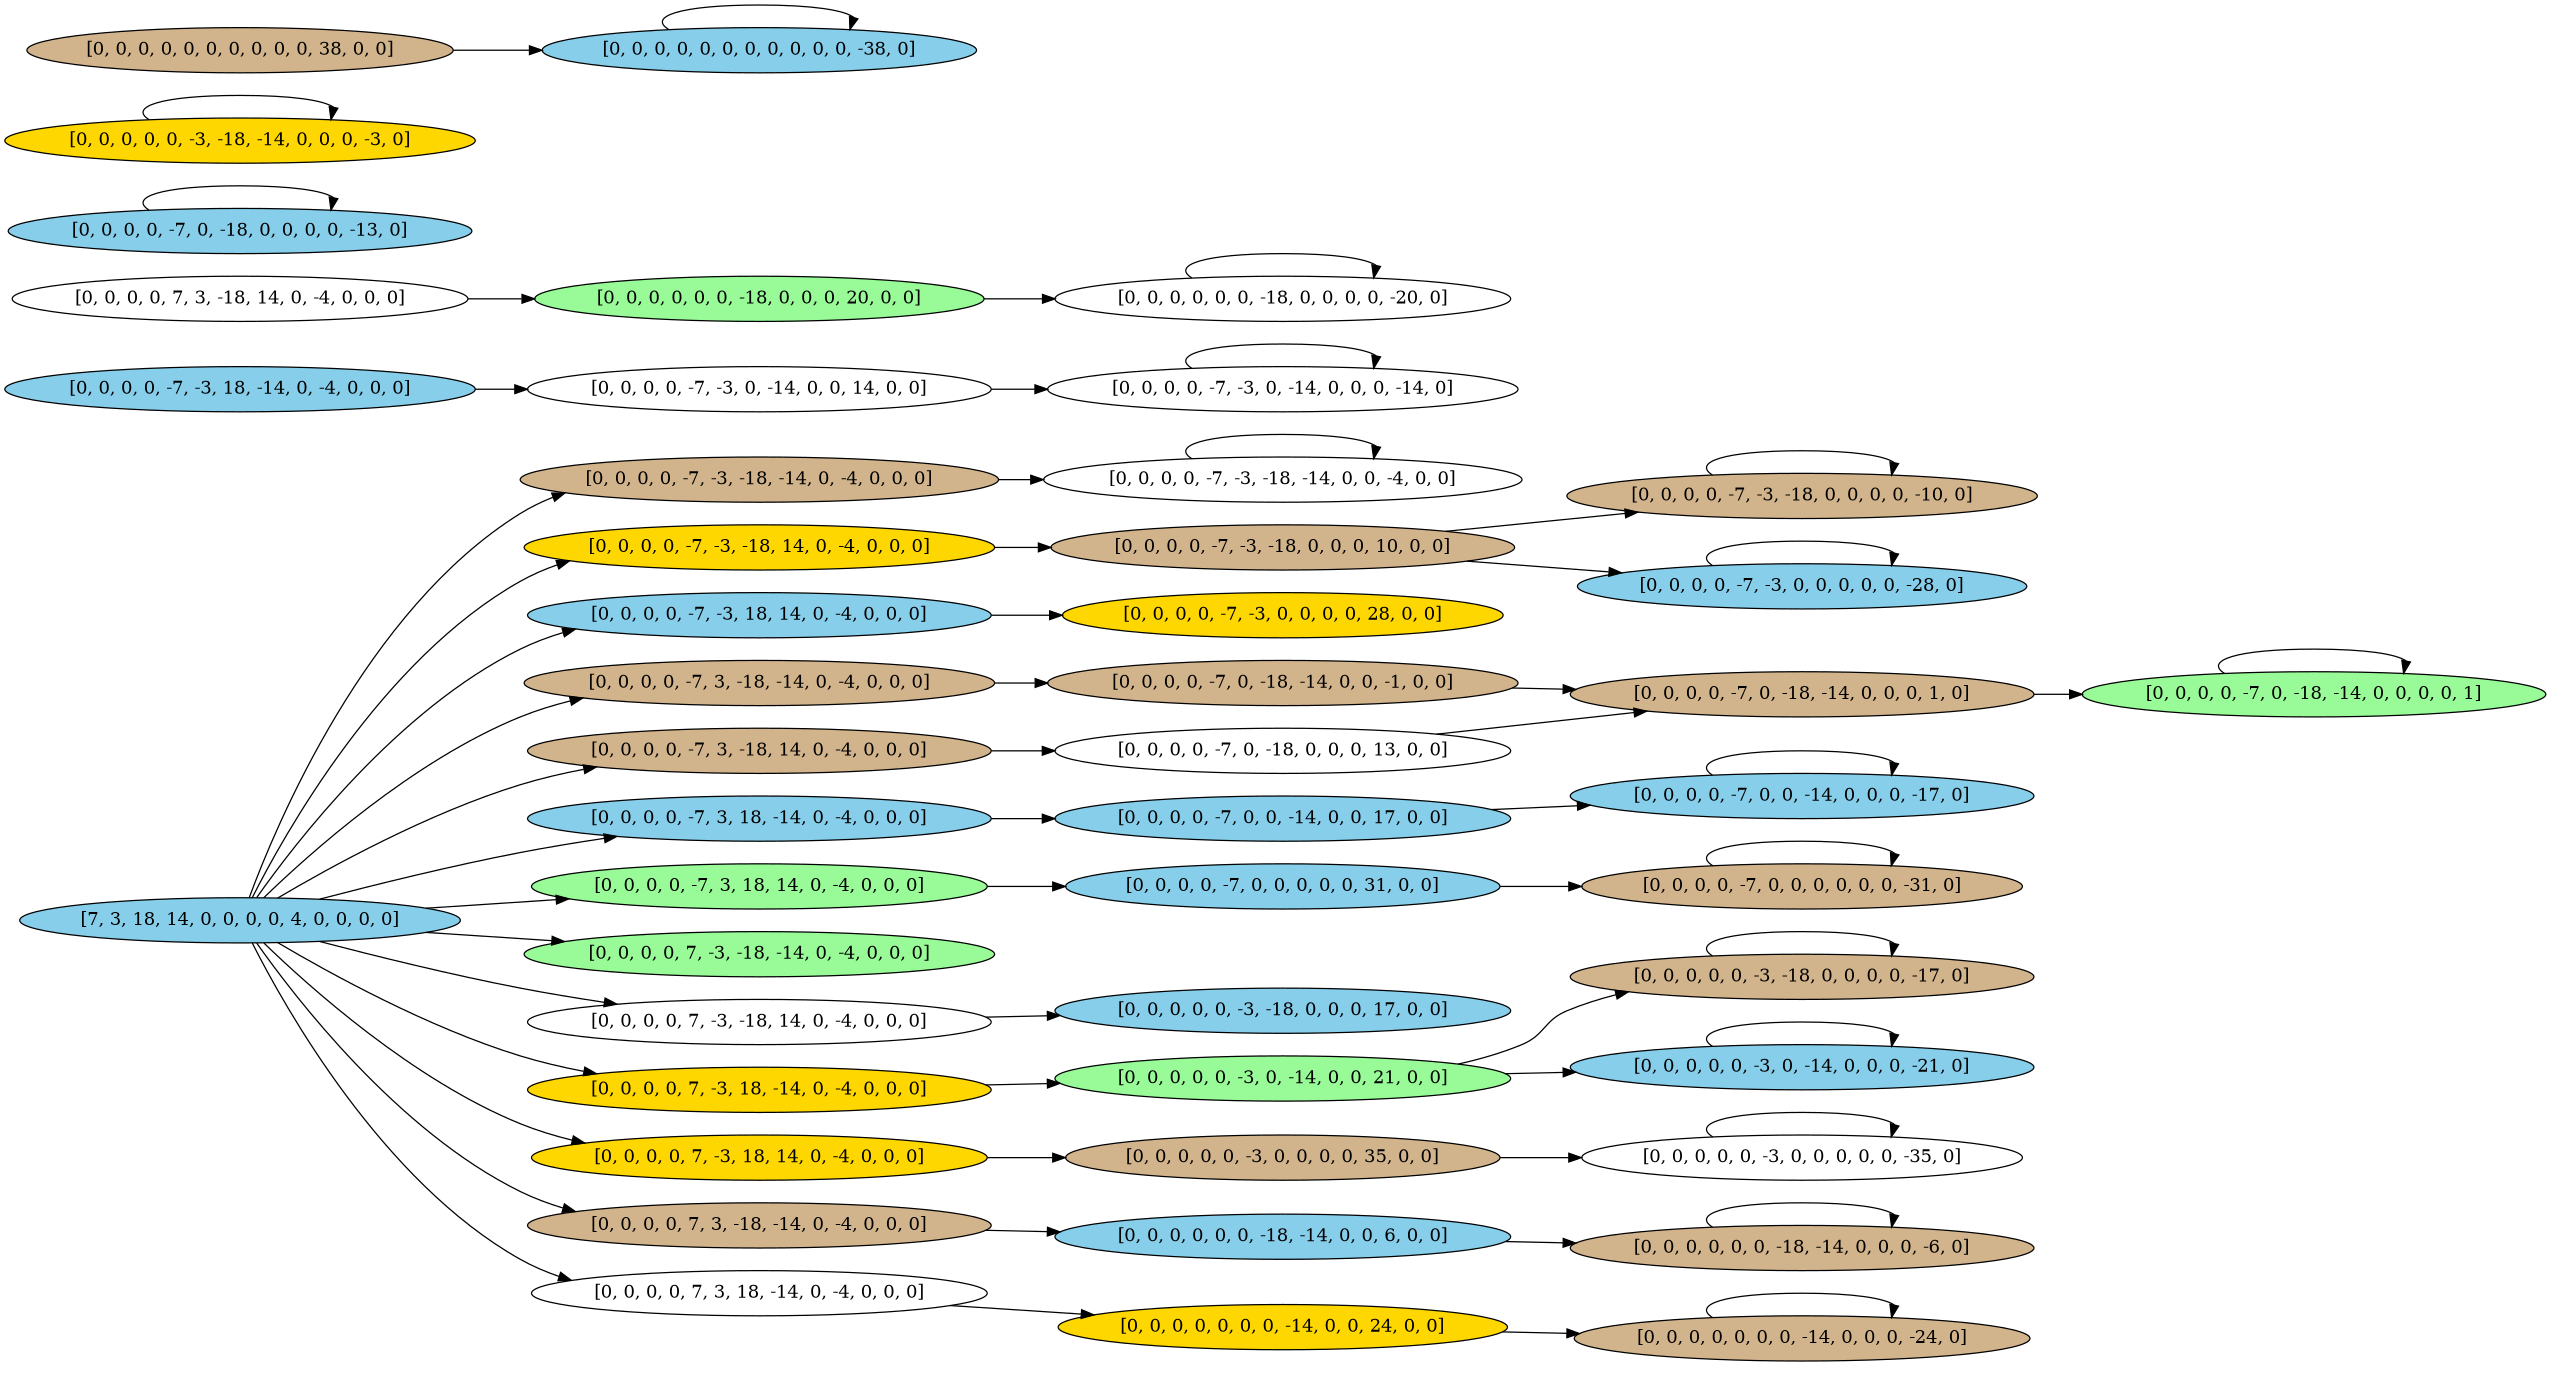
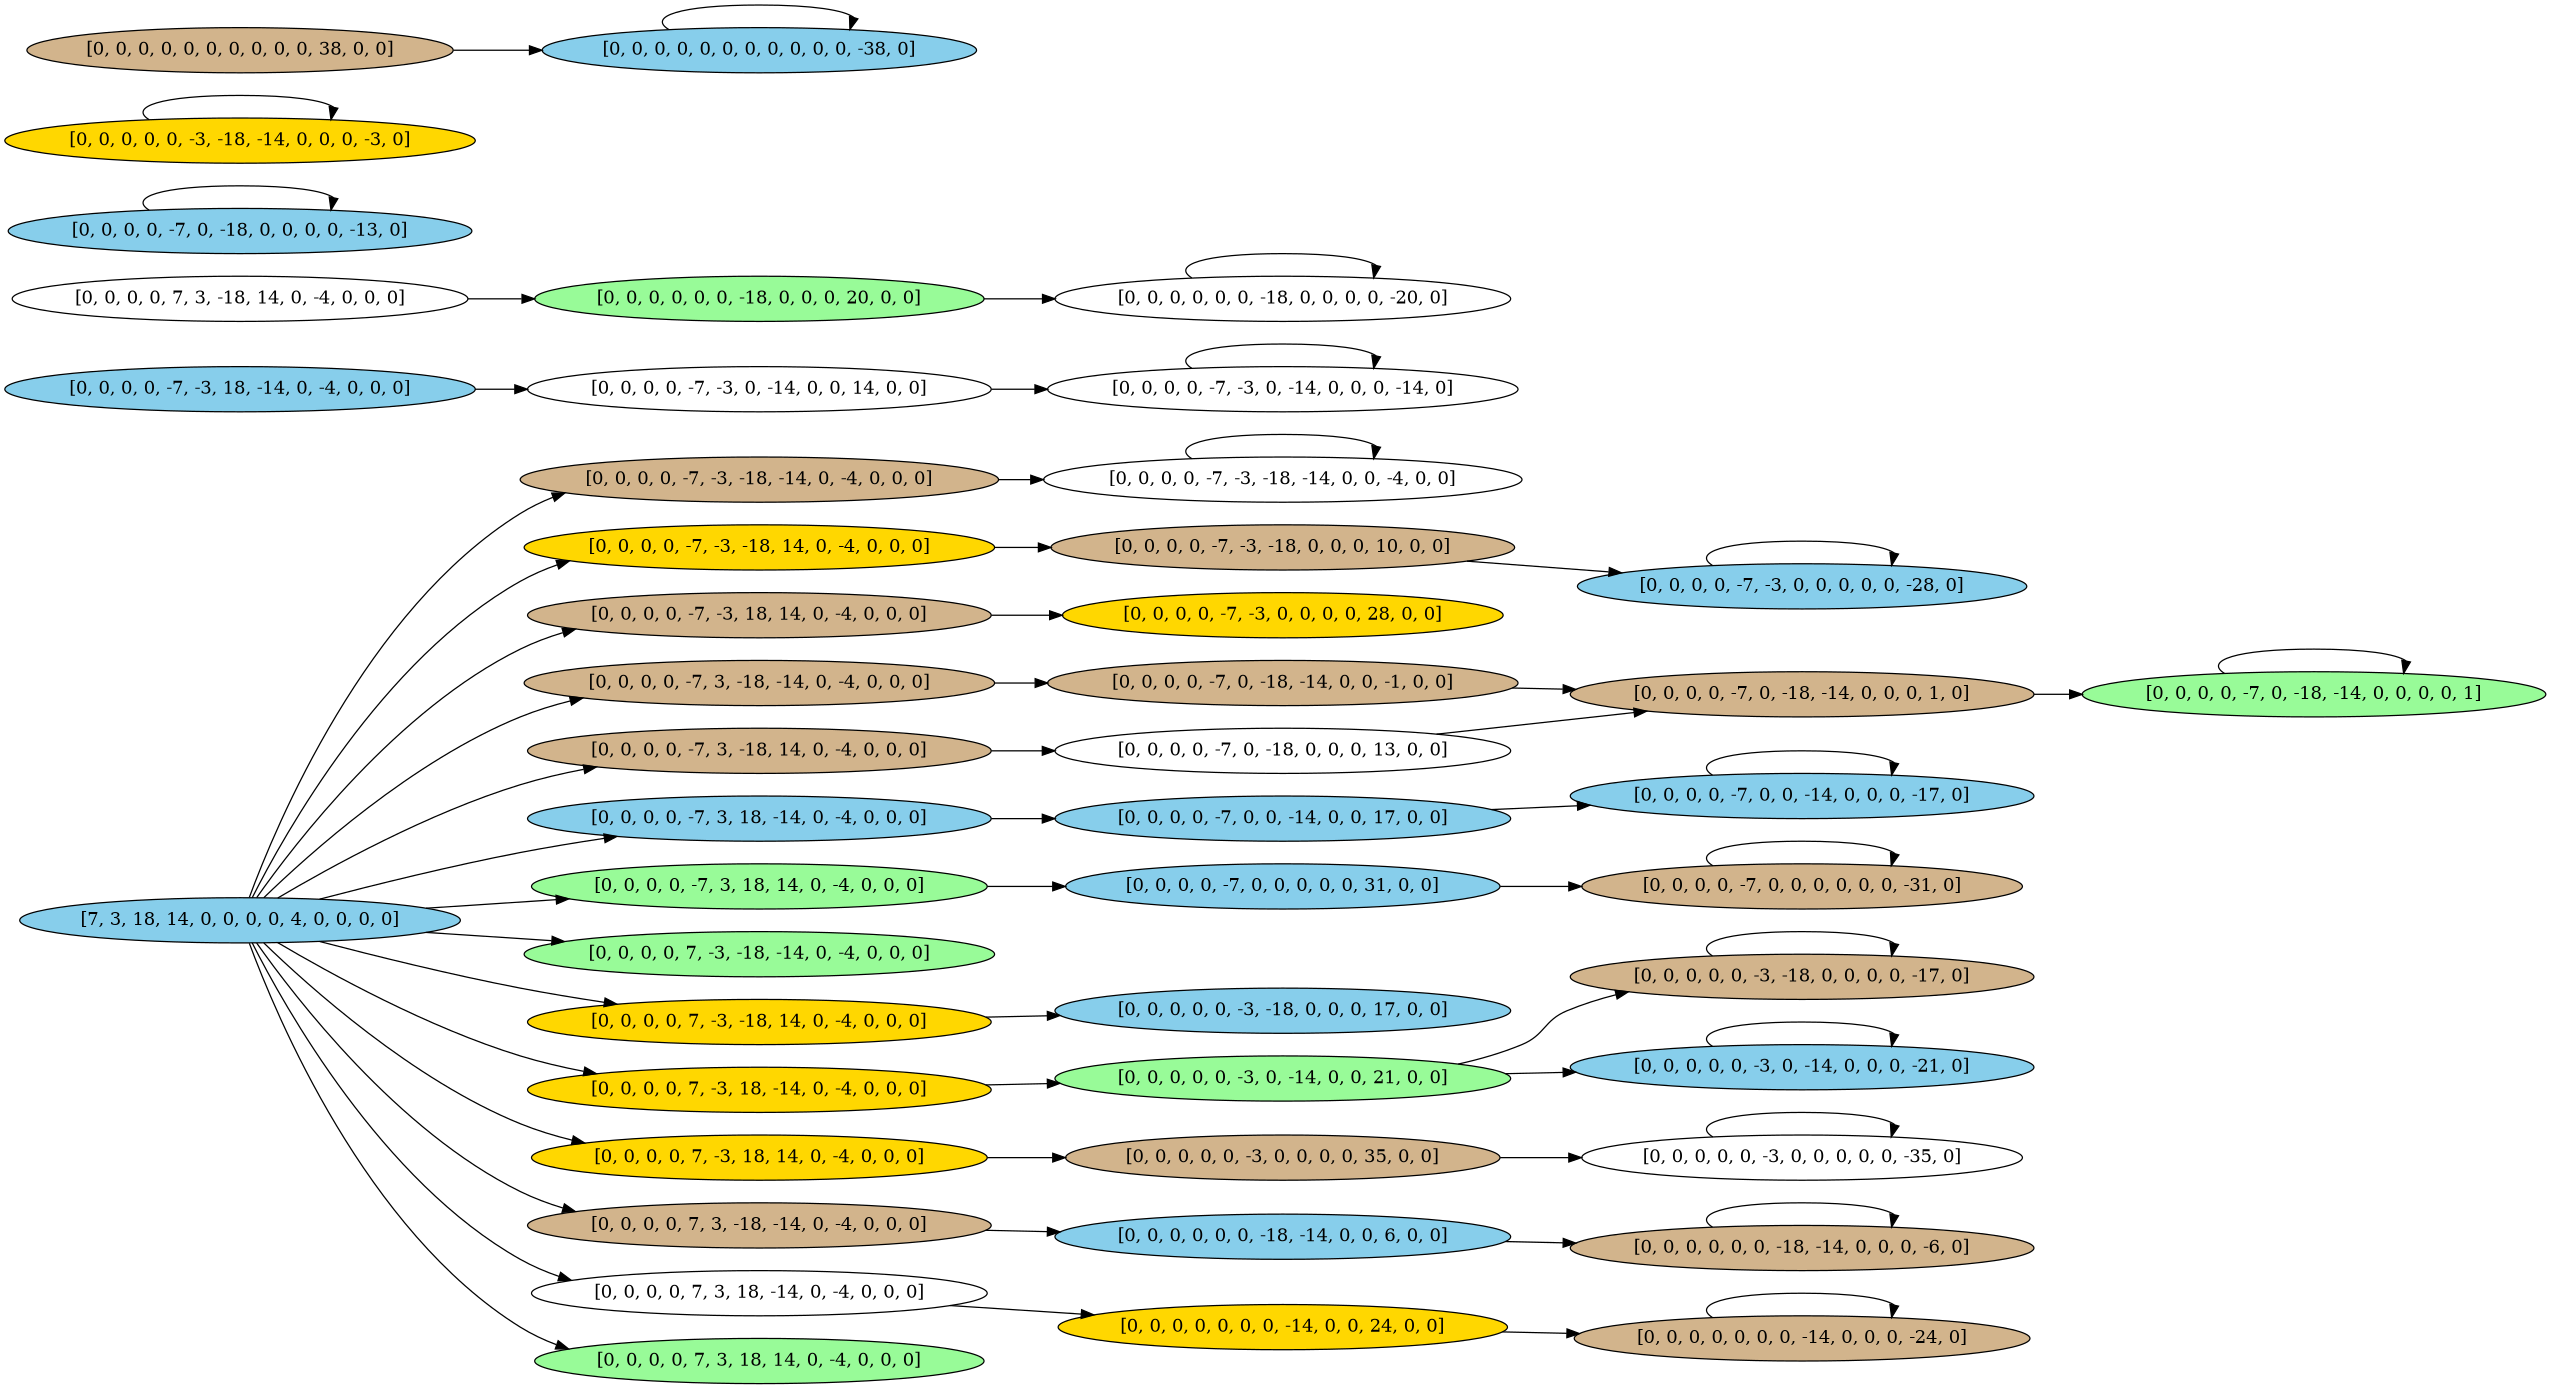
node "[0, 0, 0, 0, -7, -3, -18, 0, 0, 0, 0, -10, 0]": removed
node "[0, 0, 0, 0, -7, -3, 18, 14, 0, -4, 0, 0, 0]": fillcolor skyblue -> tan
node "[0, 0, 0, 0, 7, -3, -18, 14, 0, -4, 0, 0, 0]": fillcolor white -> gold
node "[0, 0, 0, 0, 7, 3, 18, 14, 0, -4, 0, 0, 0]": added
